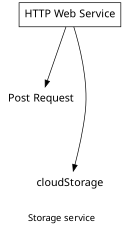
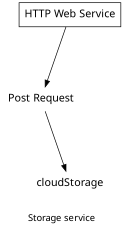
edge "HTTP Web Service" -> "cloudStorage": now "Post Request" -> "cloudStorage"
